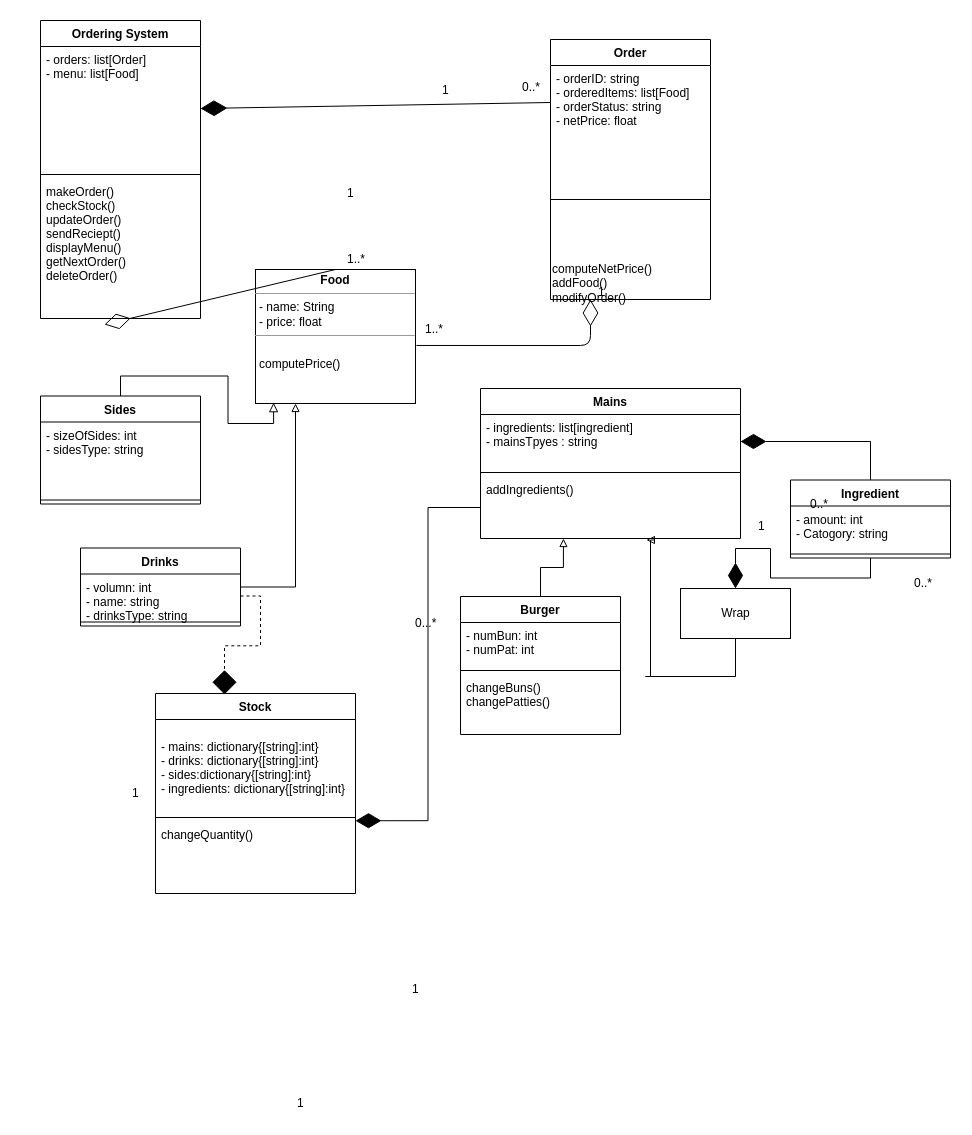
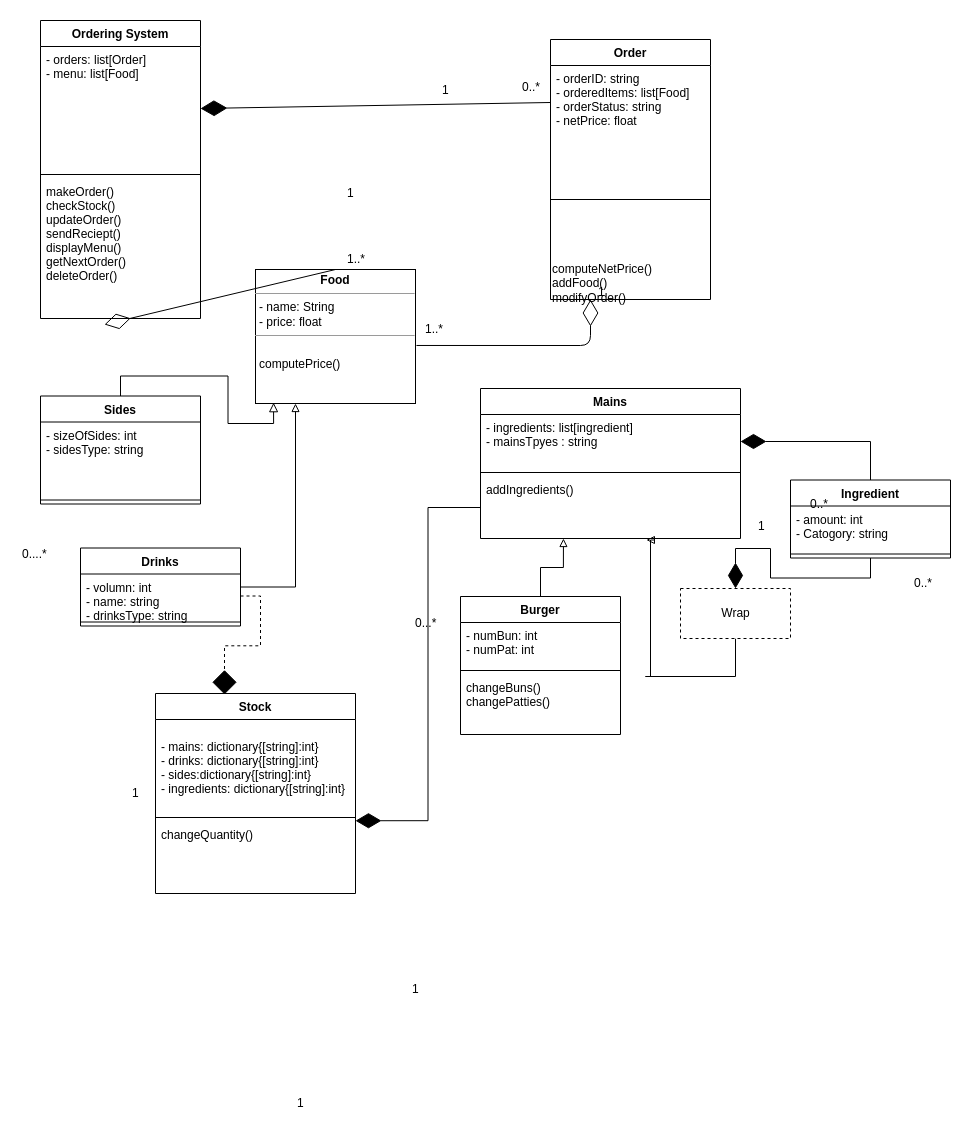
node "0....*": added
node "Wrap": style solid -> dashed
